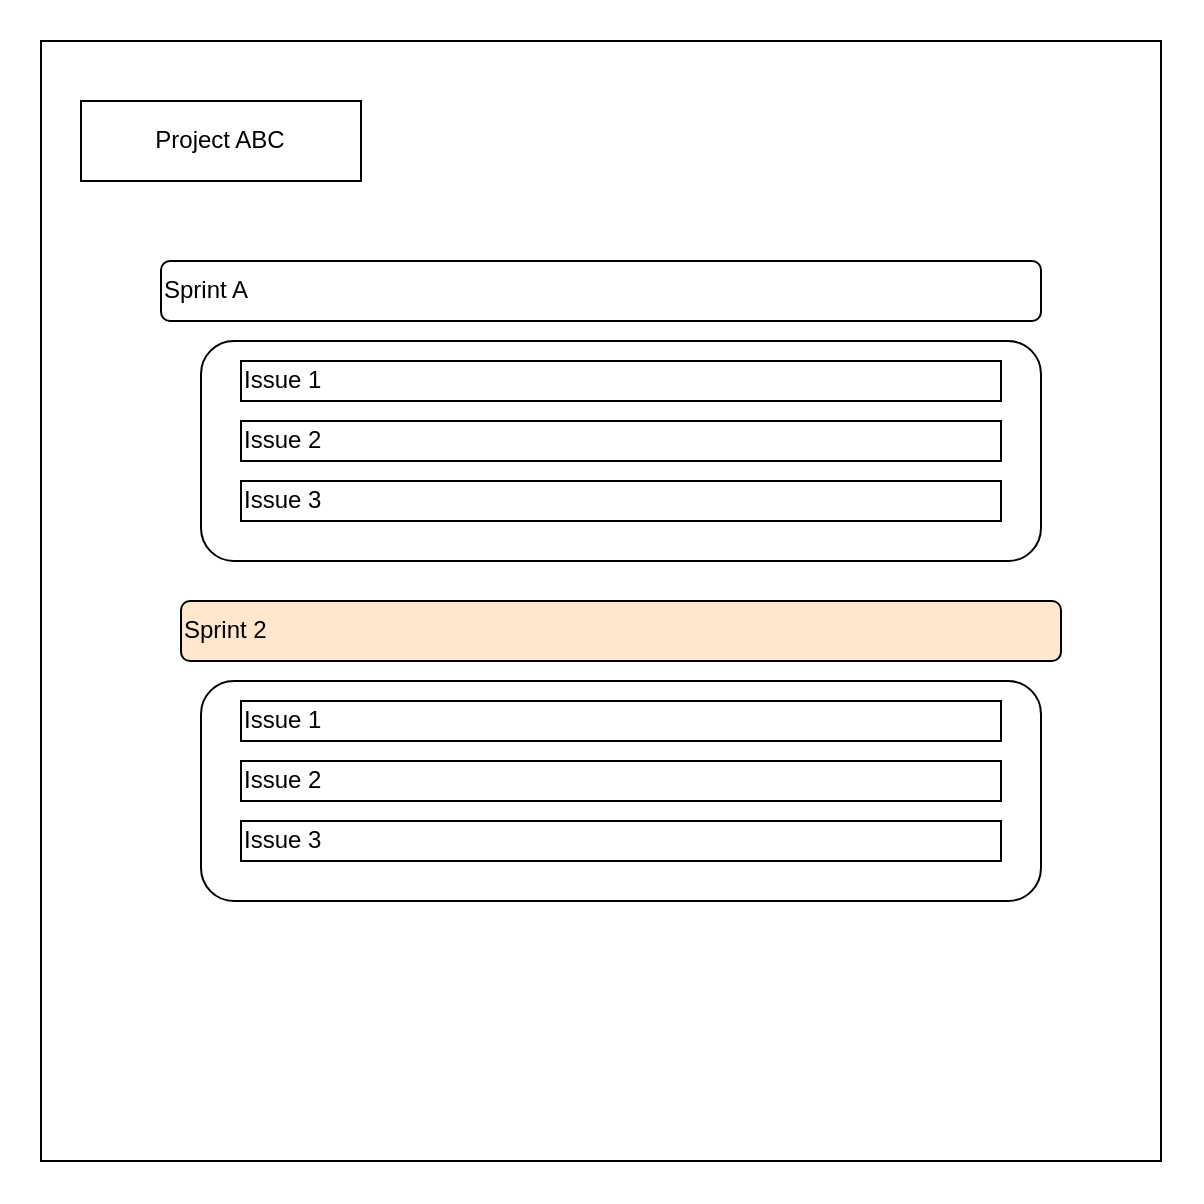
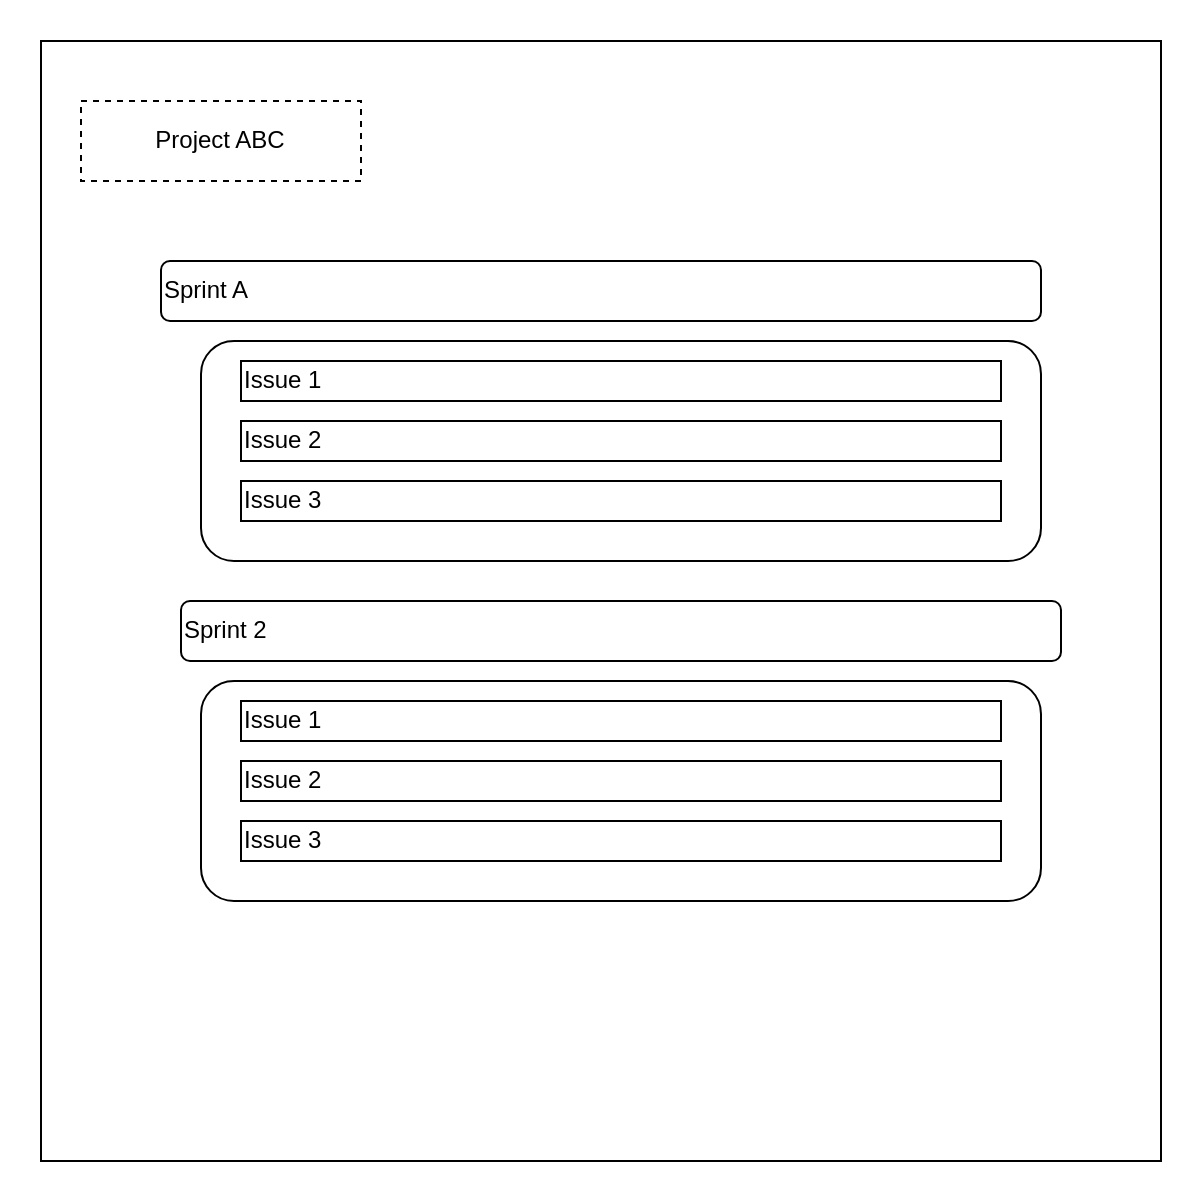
node "Project ABC": style solid -> dashed
node "Sprint 2": fillcolor #ffe6cc -> #ffffff
